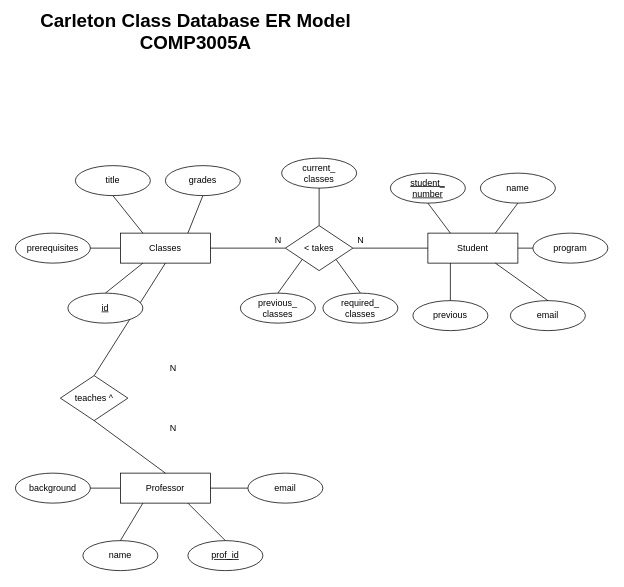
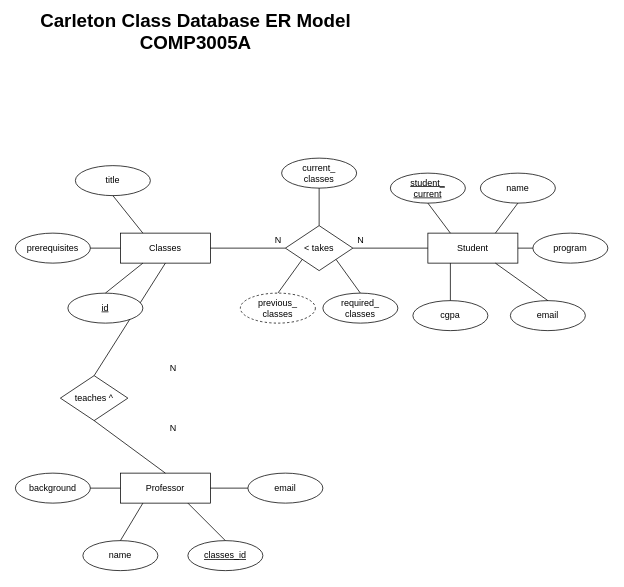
node "grades": removed
node "student_ number": label "student_ number" -> "student_ current"
edge "grades" -- "Classes": removed
node "previous_ classes": style solid -> dashed
node "previous": label "previous" -> "cgpa"
node "prof_id": label "prof_id" -> "classes_id"
